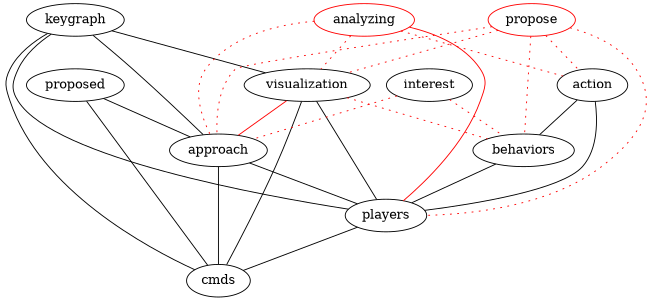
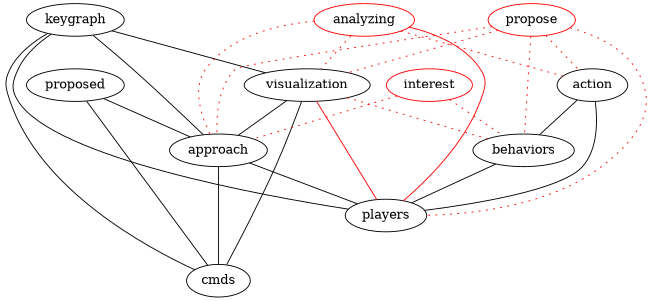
node "interest": color black -> red
edge "visualization" -- "approach": color red -> black
edge "visualization" -- "players": color black -> red
edge "players" -- "cmds": removed
